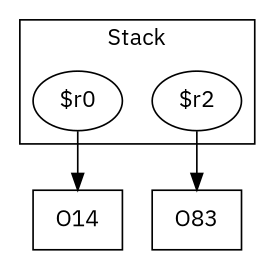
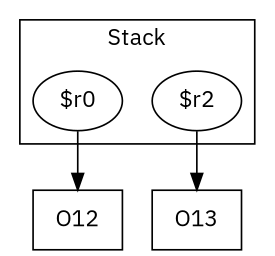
node "O14": label "O14" -> "O12"
node "O83": label "O83" -> "O13"
